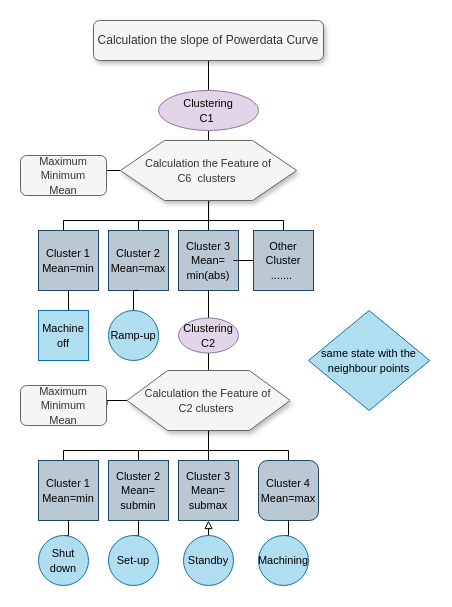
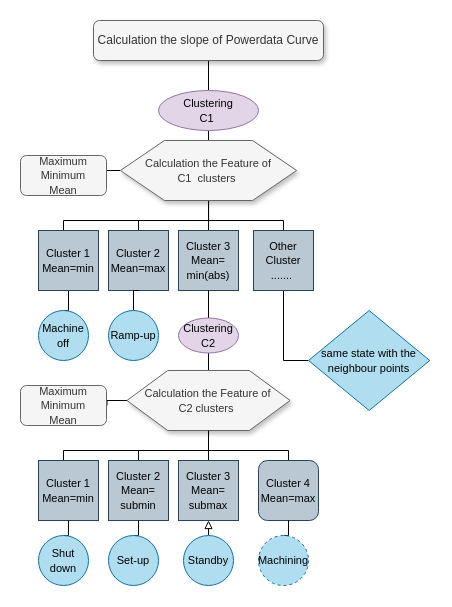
node "Calculation the Feature of C6 clusters": label "Calculation the Feature of C6 clusters" -> "Calculation the Feature of C1 clusters"
edge "Cluster 3 Mean= min(abs)" -- "Other Cluster .......": now "same state with the neighbour points" -- "Other Cluster ......."
node "Machine off": shape rectangle -> ellipse
node "Machining": style solid -> dashed
